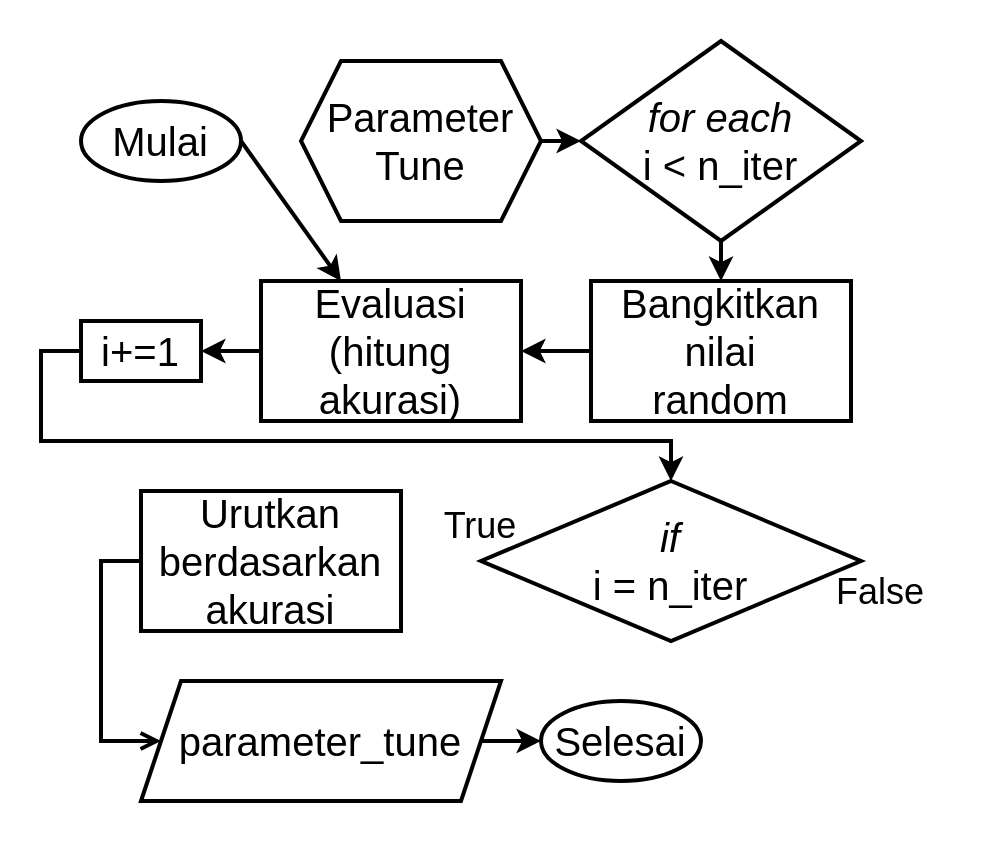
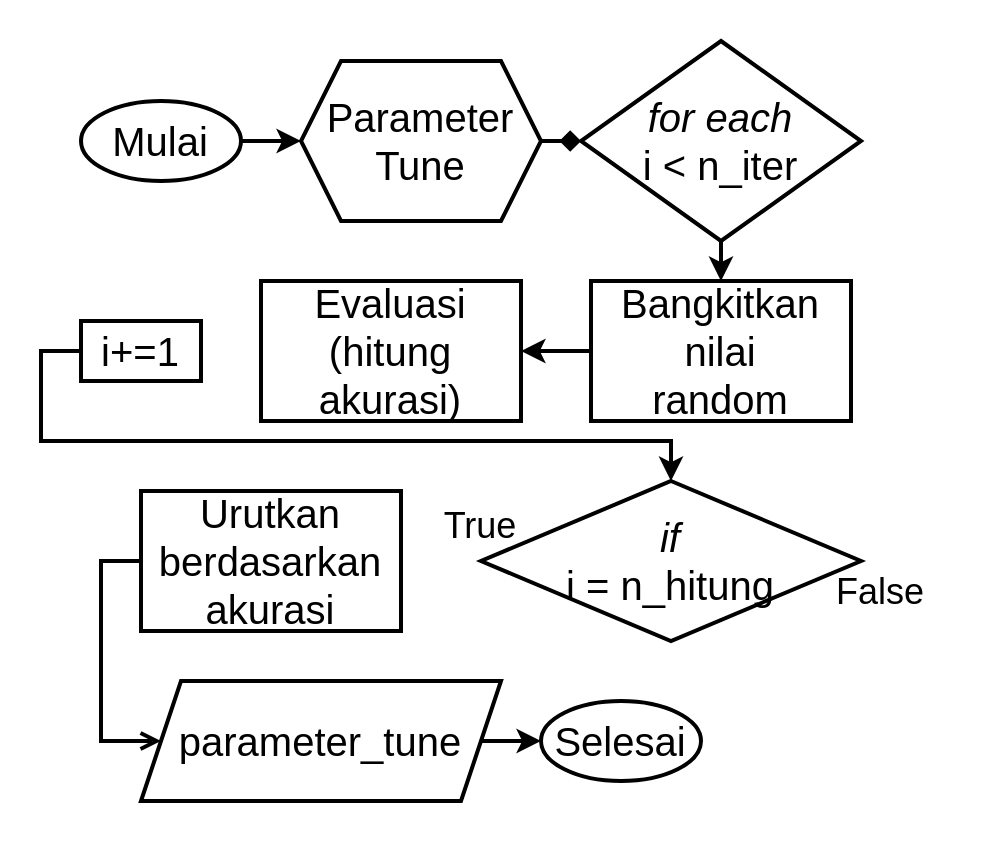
edge "Parameter Tune" -> "for each i < n_iter": arrowhead classic -> diamond
edge "Mulai" -> "Evaluasi (hitung akurasi)": now "Mulai" -> "Parameter Tune"
edge "Evaluasi (hitung akurasi)" -> "i+=1": removed
node "if i = n_iter": label "if i = n_iter" -> "if i = n_hitung"
